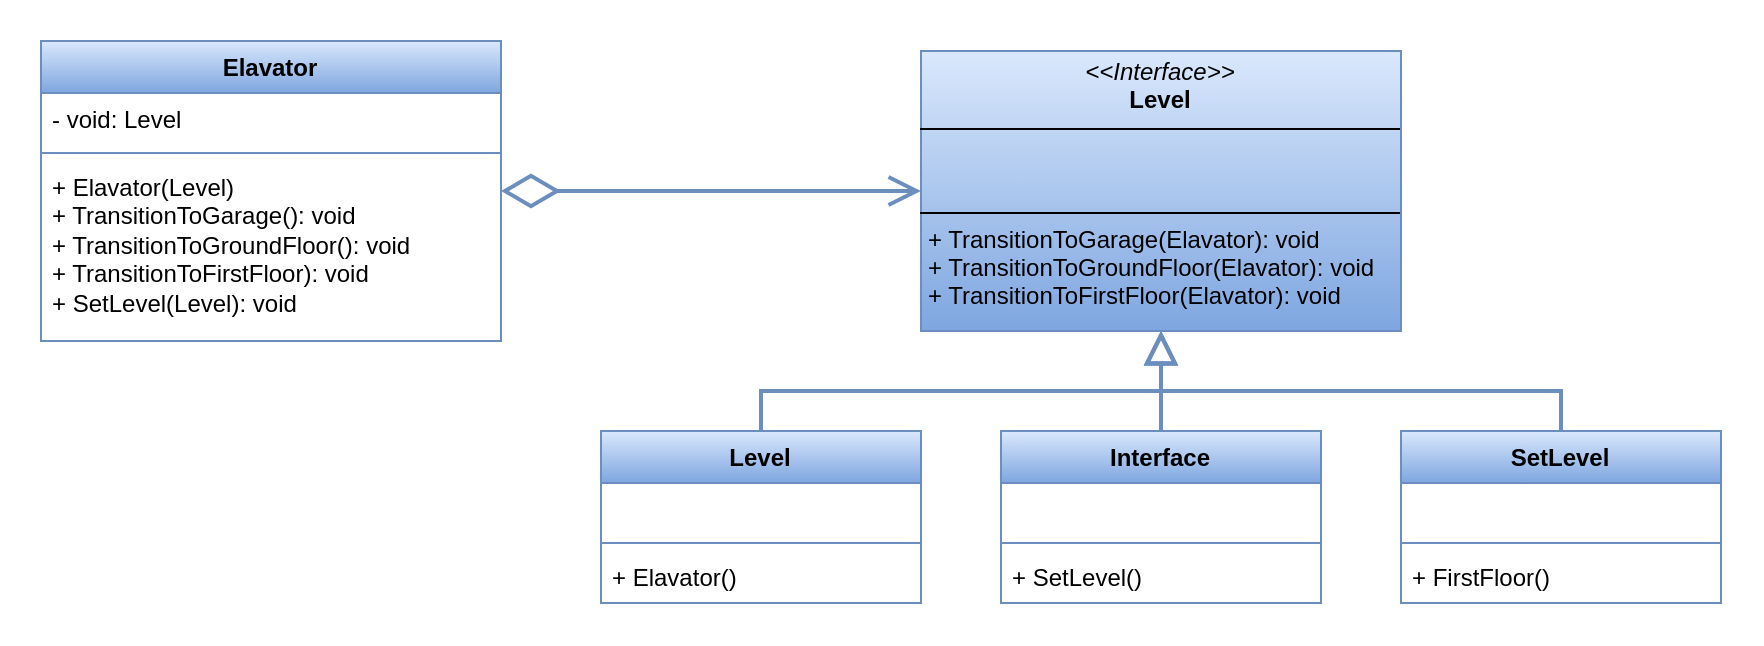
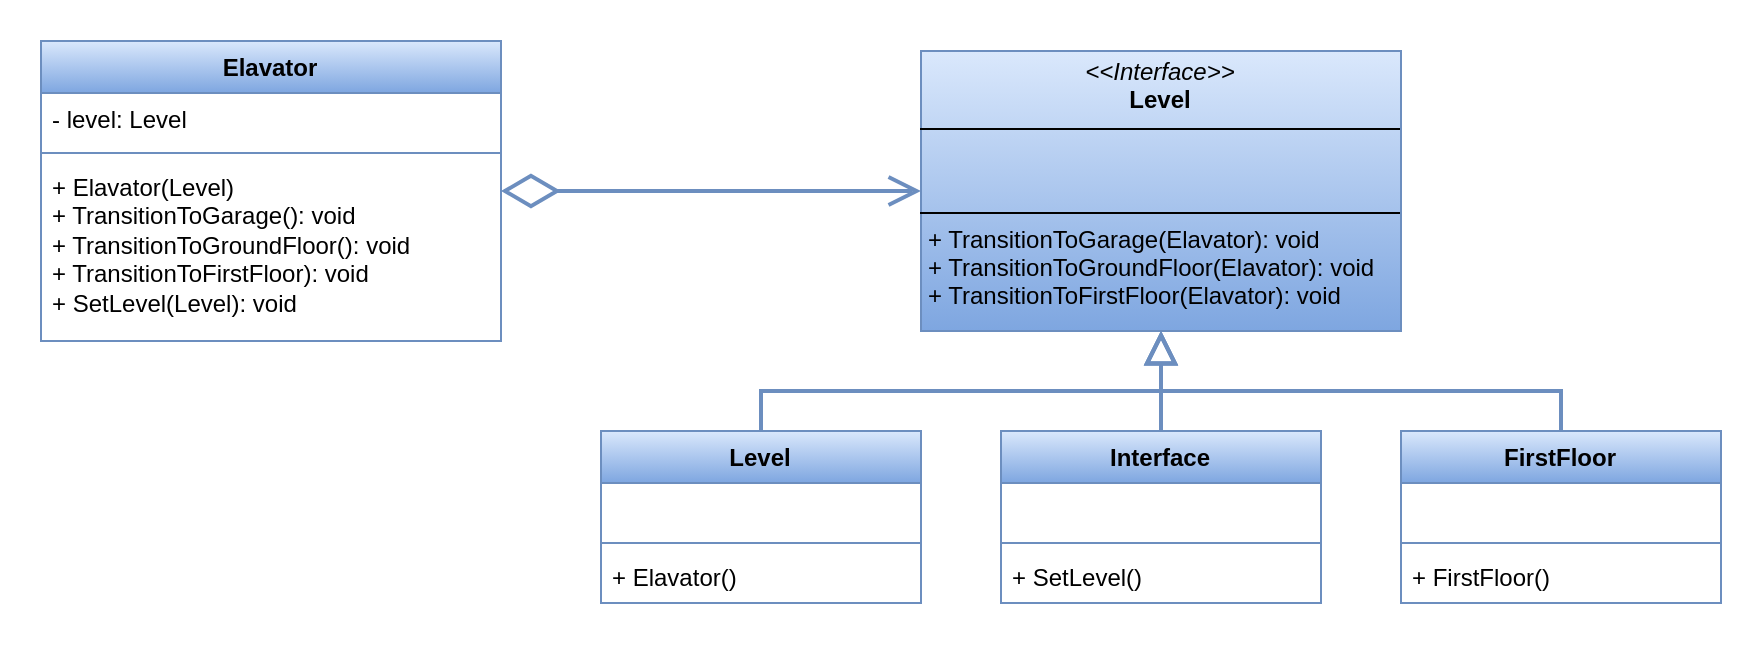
node "- void: Level": label "- void: Level" -> "- level: Level"
node "SetLevel": label "SetLevel" -> "FirstFloor"
